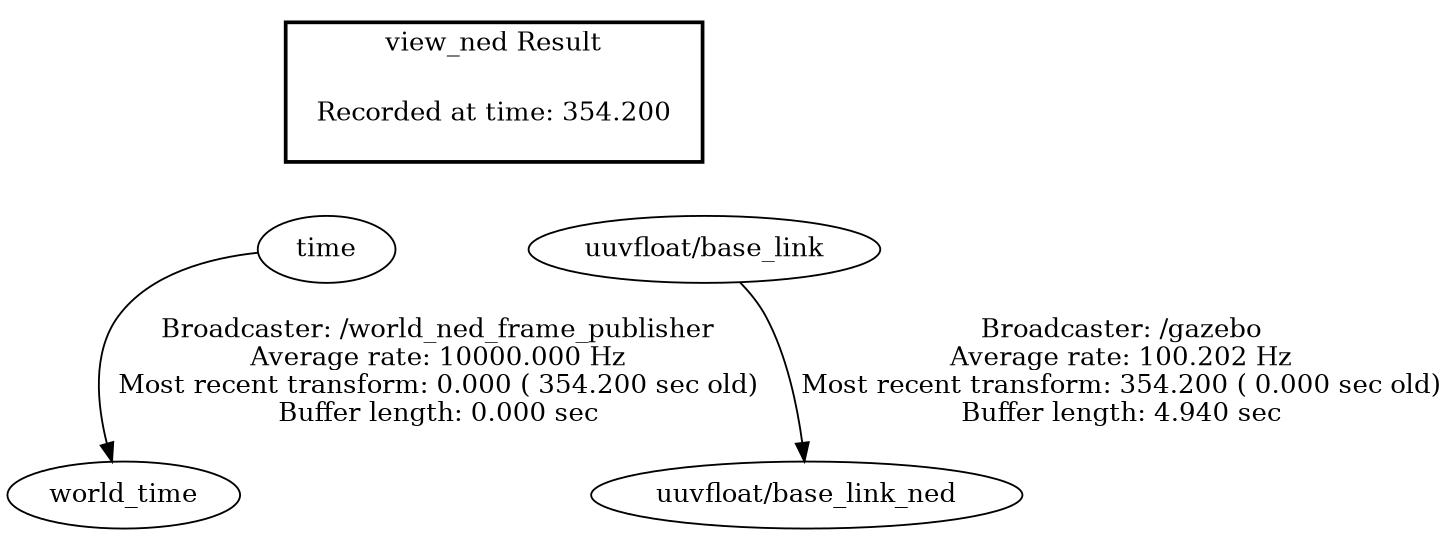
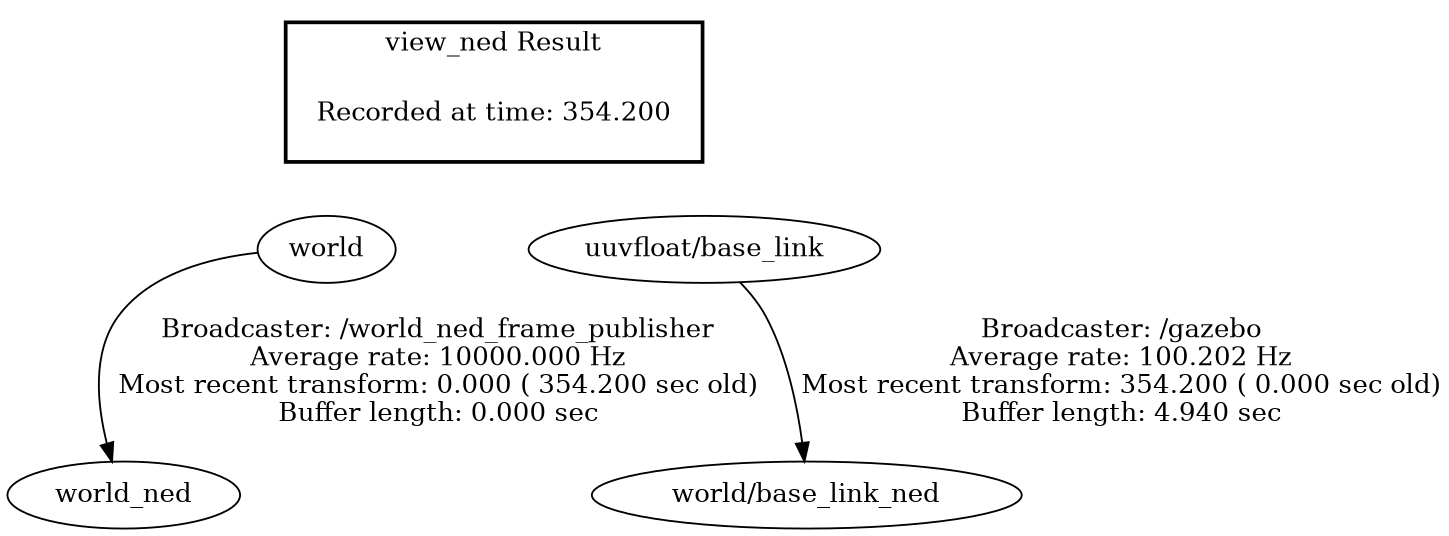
node "time": label "time" -> "world"
node "world_time": label "world_time" -> "world_ned"
node "uuvfloat/base_link_ned": label "uuvfloat/base_link_ned" -> "world/base_link_ned"
